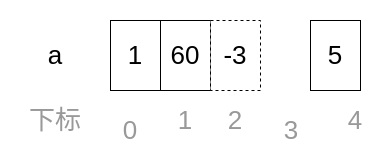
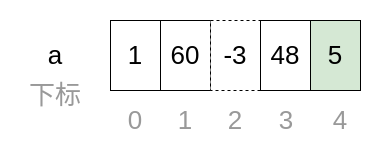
node "48": added
node "5": fillcolor #ffffff -> #d5e8d4
node "下标": moved (56, 121) -> (56, 96)
node "4": moved (356, 121) -> (341, 121)
node "0": moved (131, 131) -> (136, 121)
node "3": moved (292, 131) -> (287, 121)
